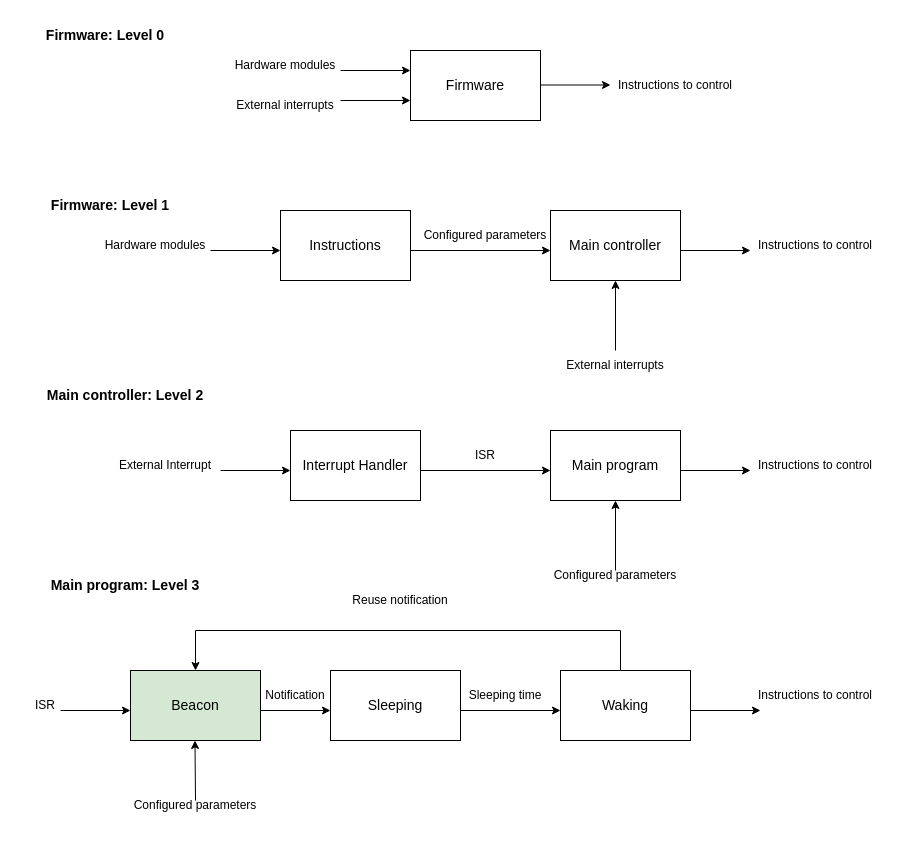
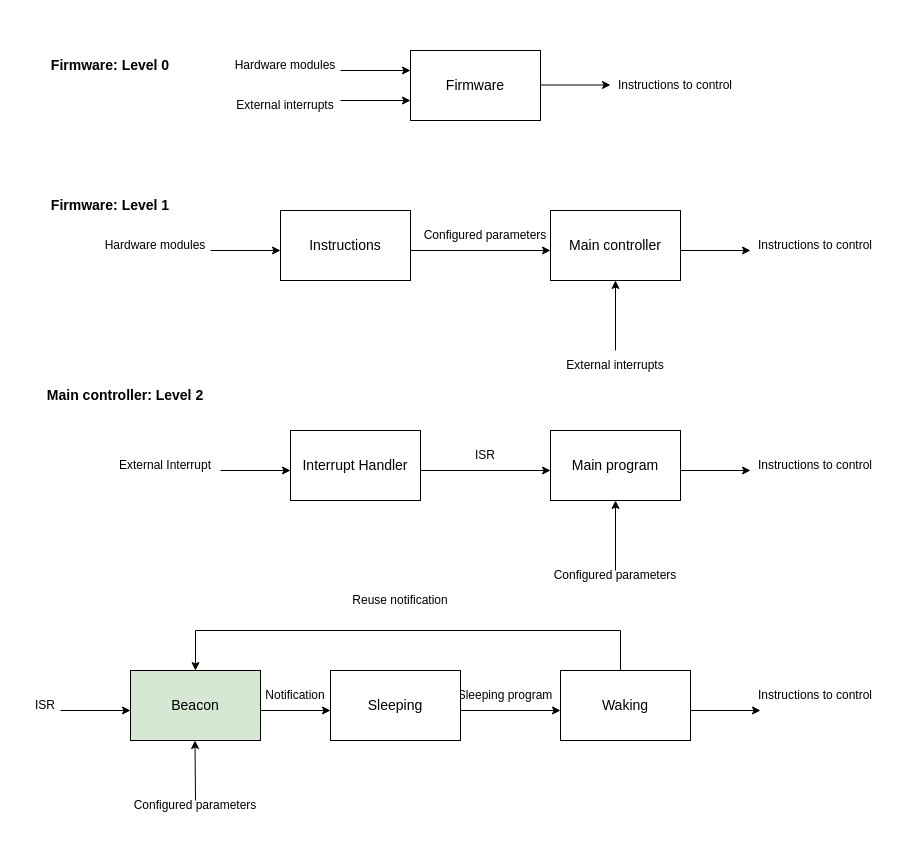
node "Firmware: Level 0": moved (106, 36) -> (111, 66)
node "Main program: Level 3": removed
node "Sleeping time": label "Sleeping time" -> "Sleeping program"
